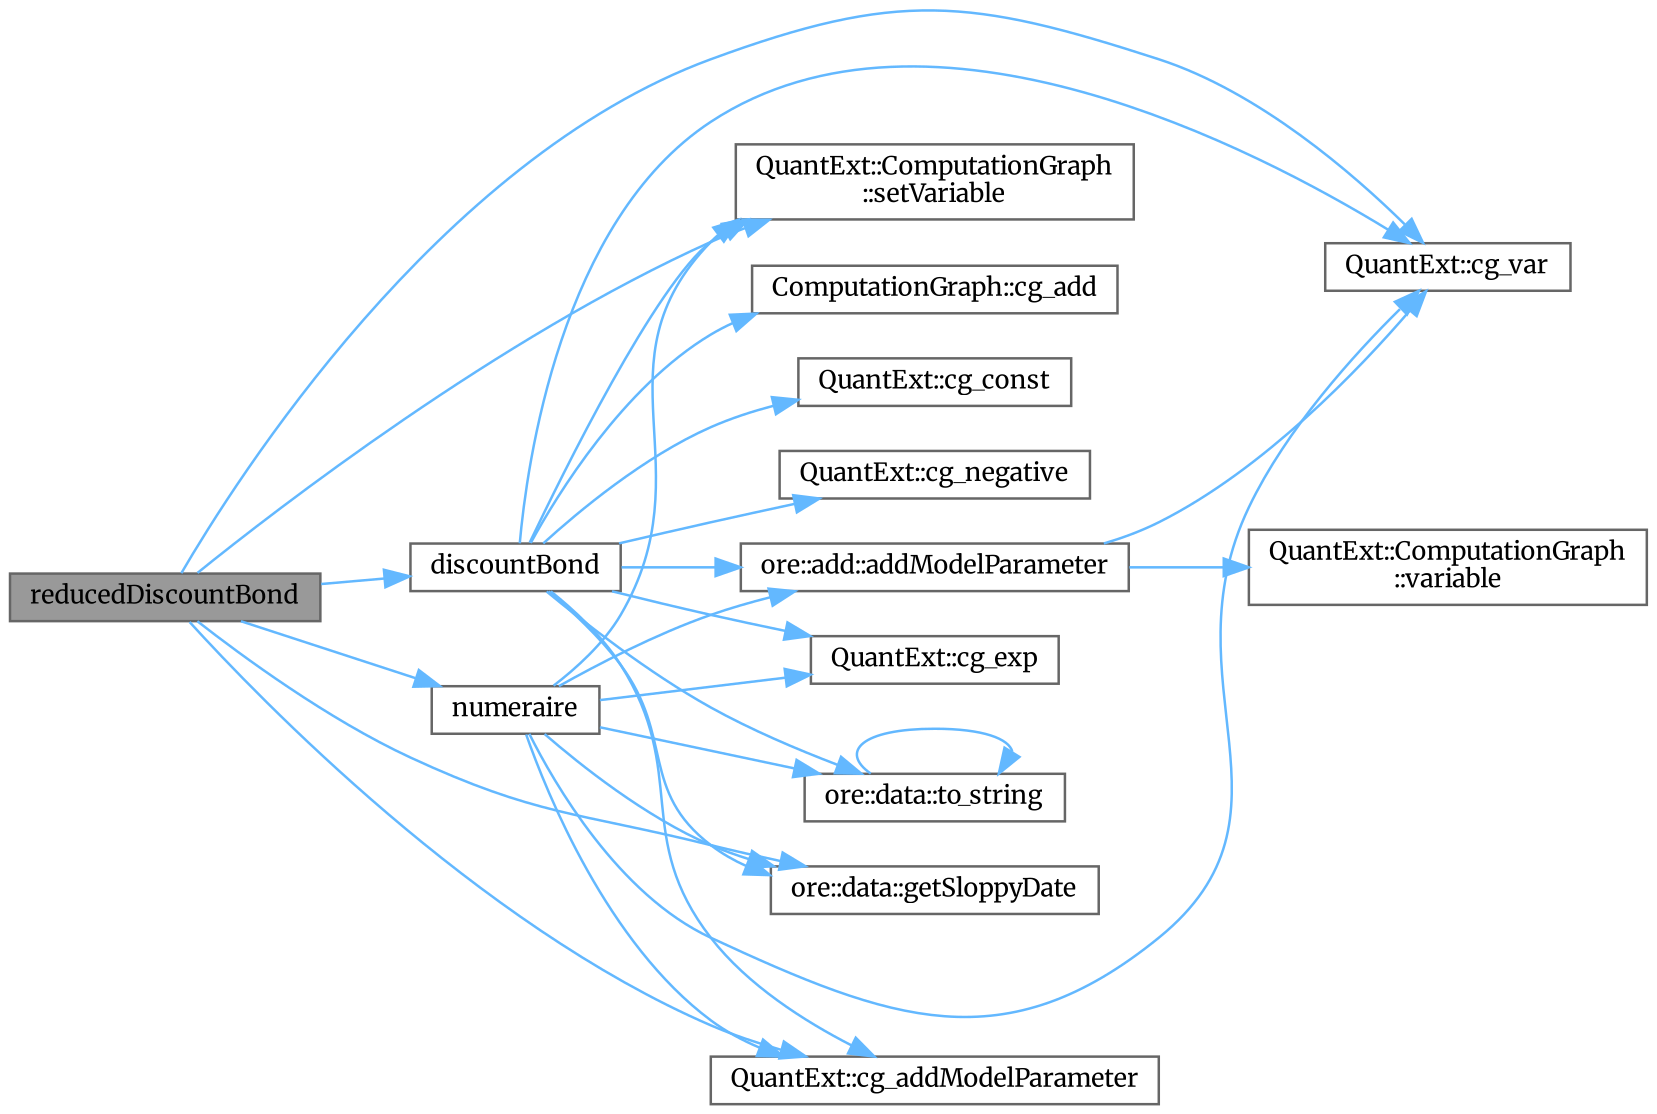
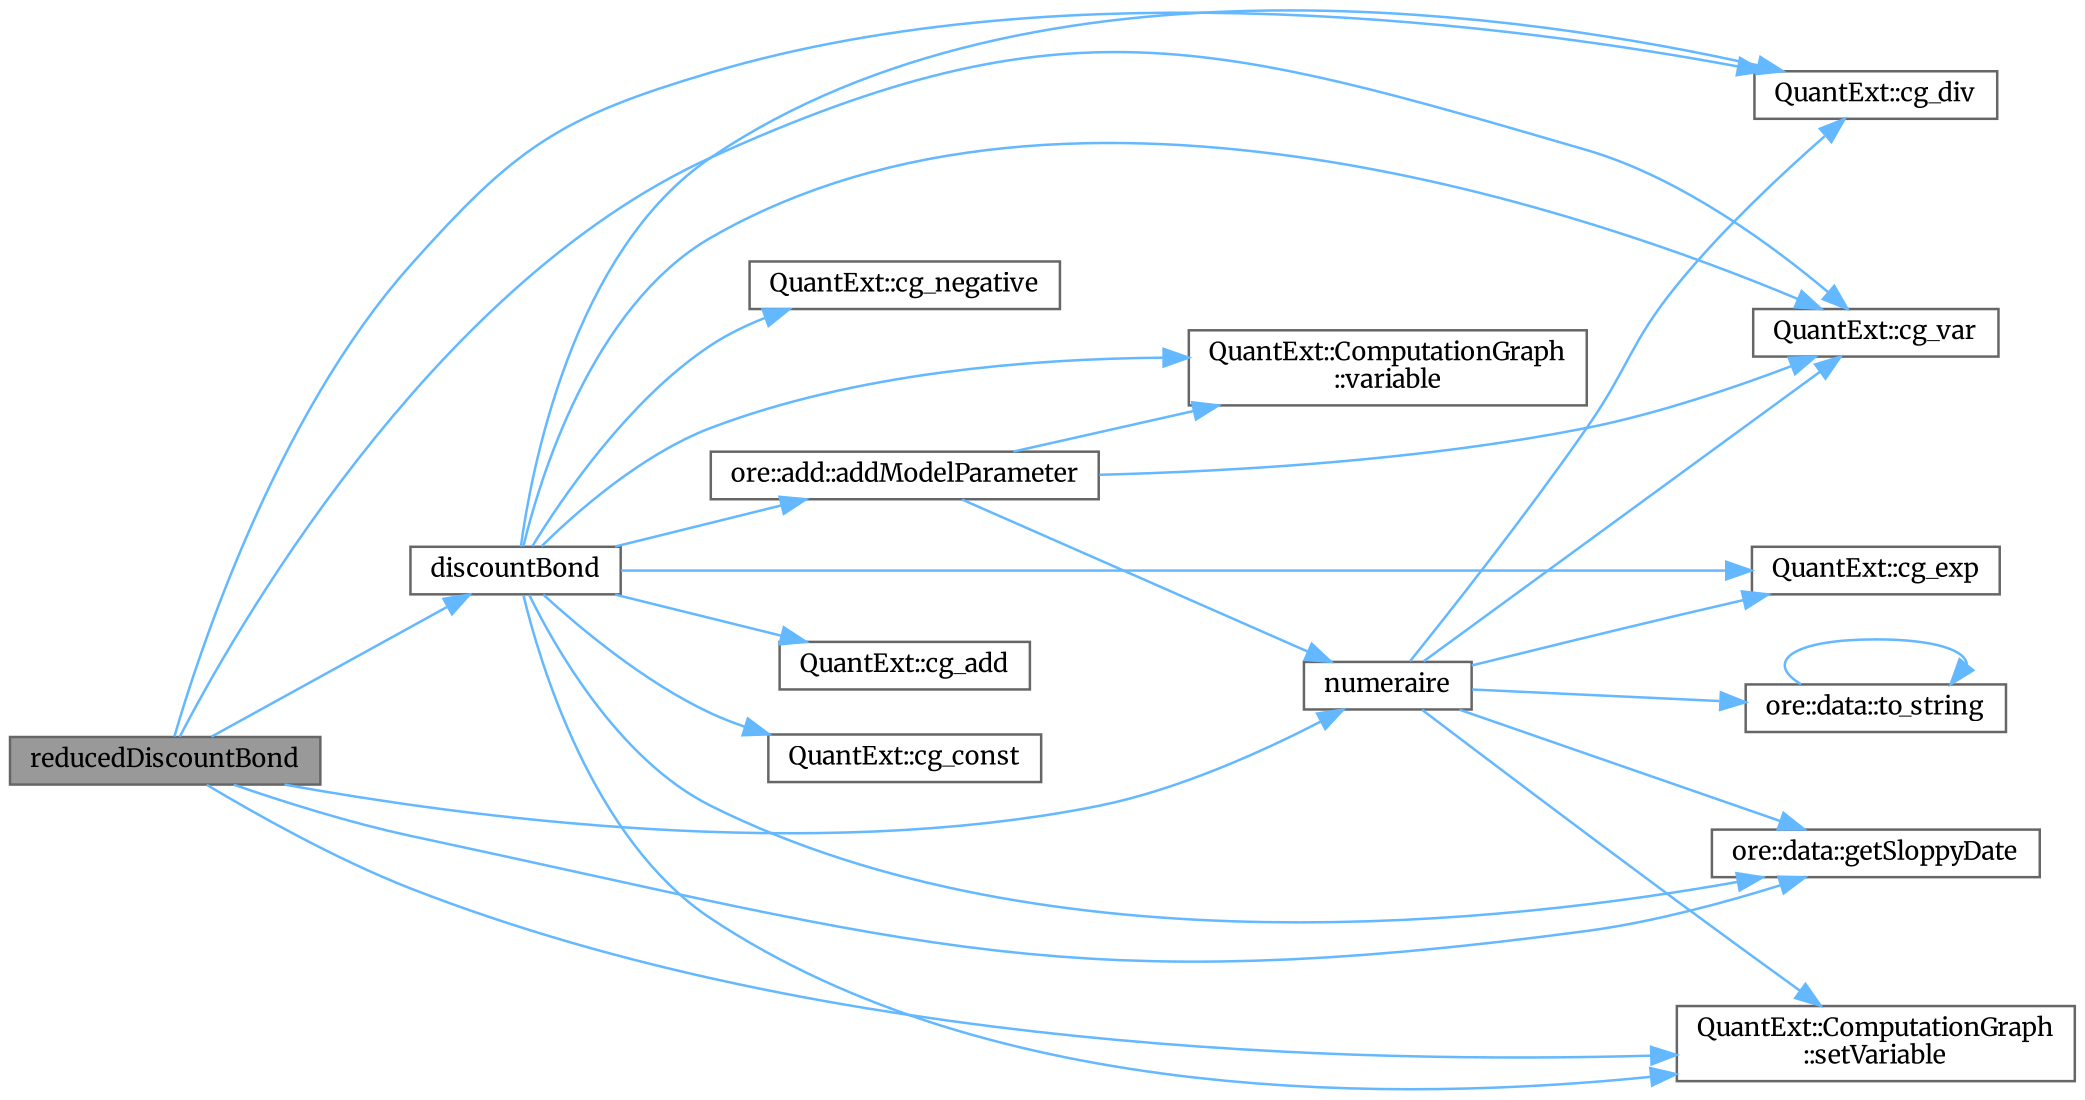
node "ComputationGraph::cg_add": label "ComputationGraph::cg_add" -> "QuantExt::cg_add"
edge "numeraire" -> "ore::add::addModelParameter": reversed
edge "discountBond" -> "ore::data::to_string": now "discountBond" -> "QuantExt::ComputationGraph ::variable"
node "QuantExt::cg_addModelParameter": label "QuantExt::cg_addModelParameter" -> "QuantExt::cg_div"
